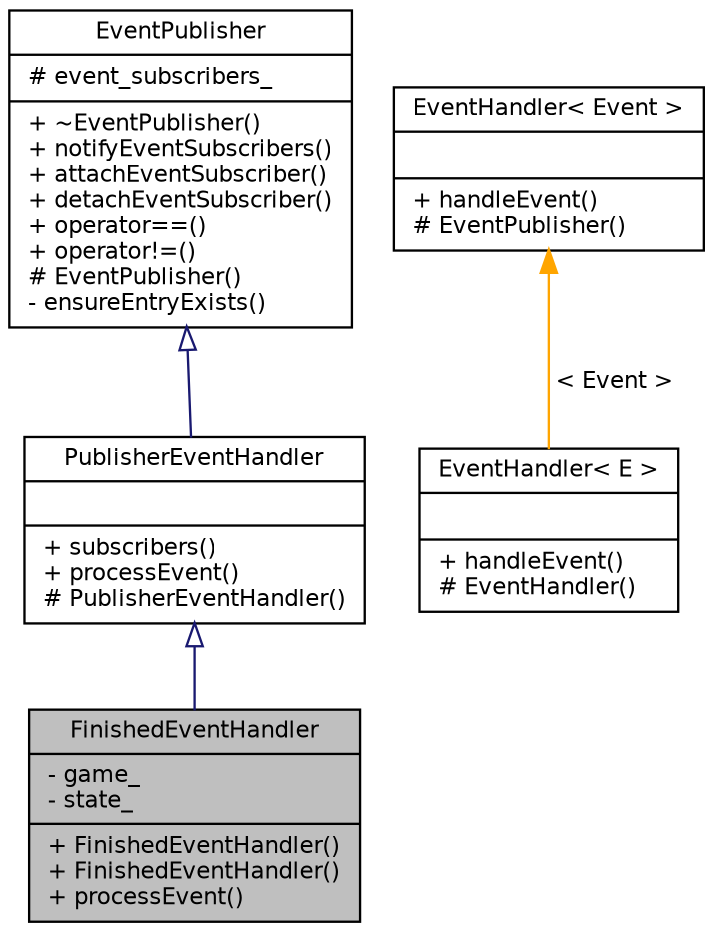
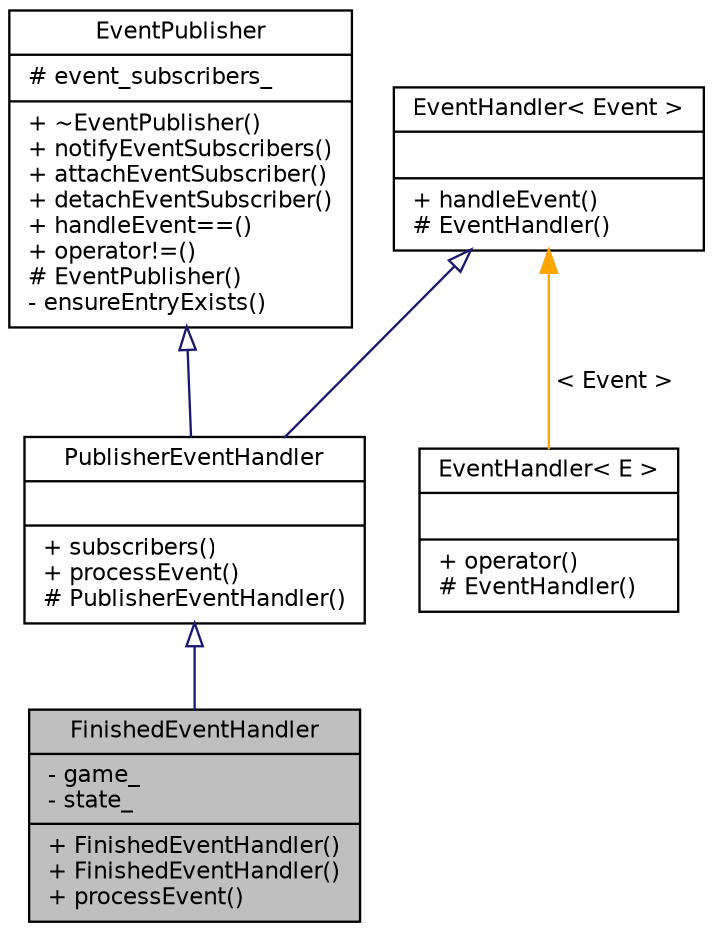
node "EventPublisher": text "+ operator==()" -> "+ handleEvent==()"
node "EventHandler< Event >": text "# EventPublisher()" -> "# EventHandler()"
edge "PublisherEventHandler" -> "EventHandler< Event >": added
node "EventHandler< E >": text "+ handleEvent()" -> "+ operator()"
